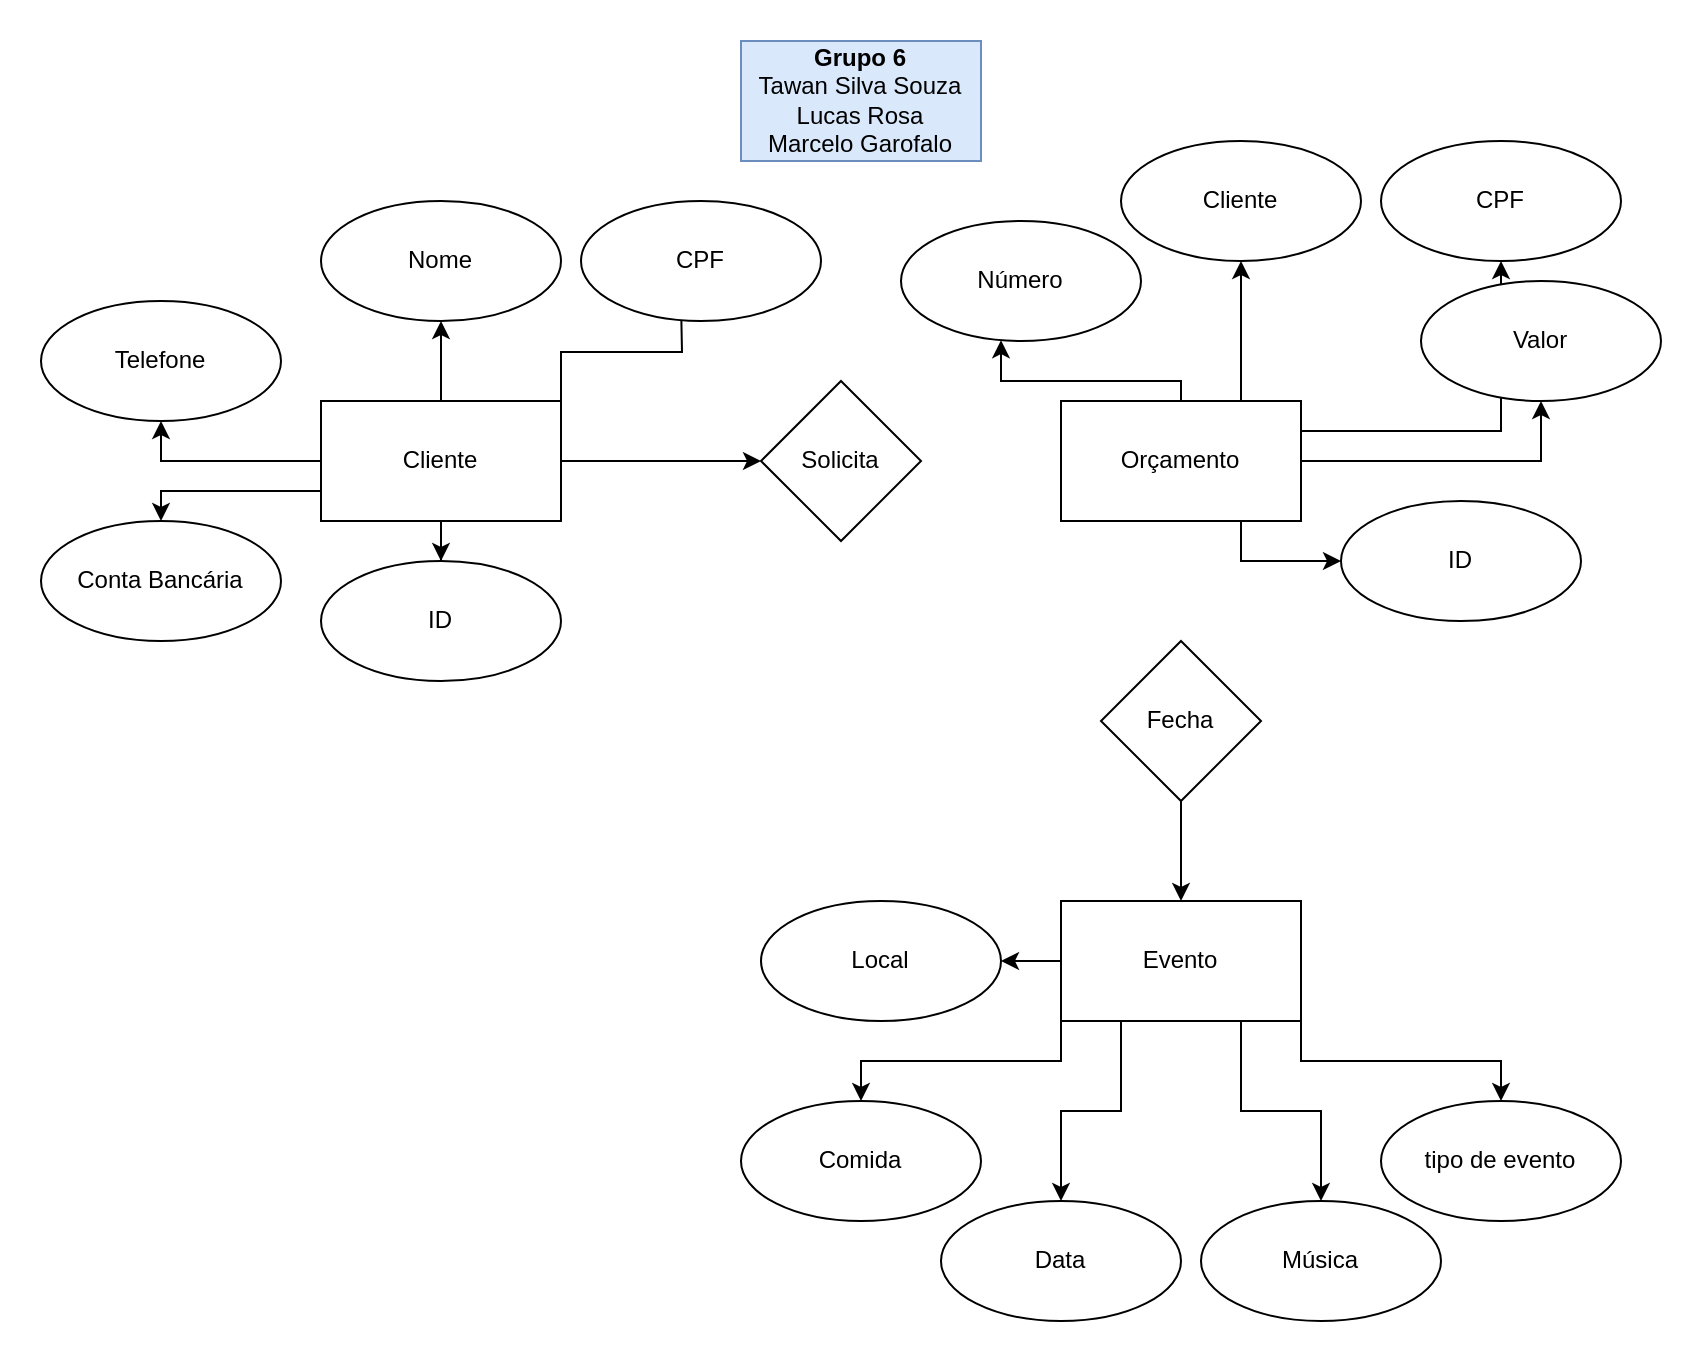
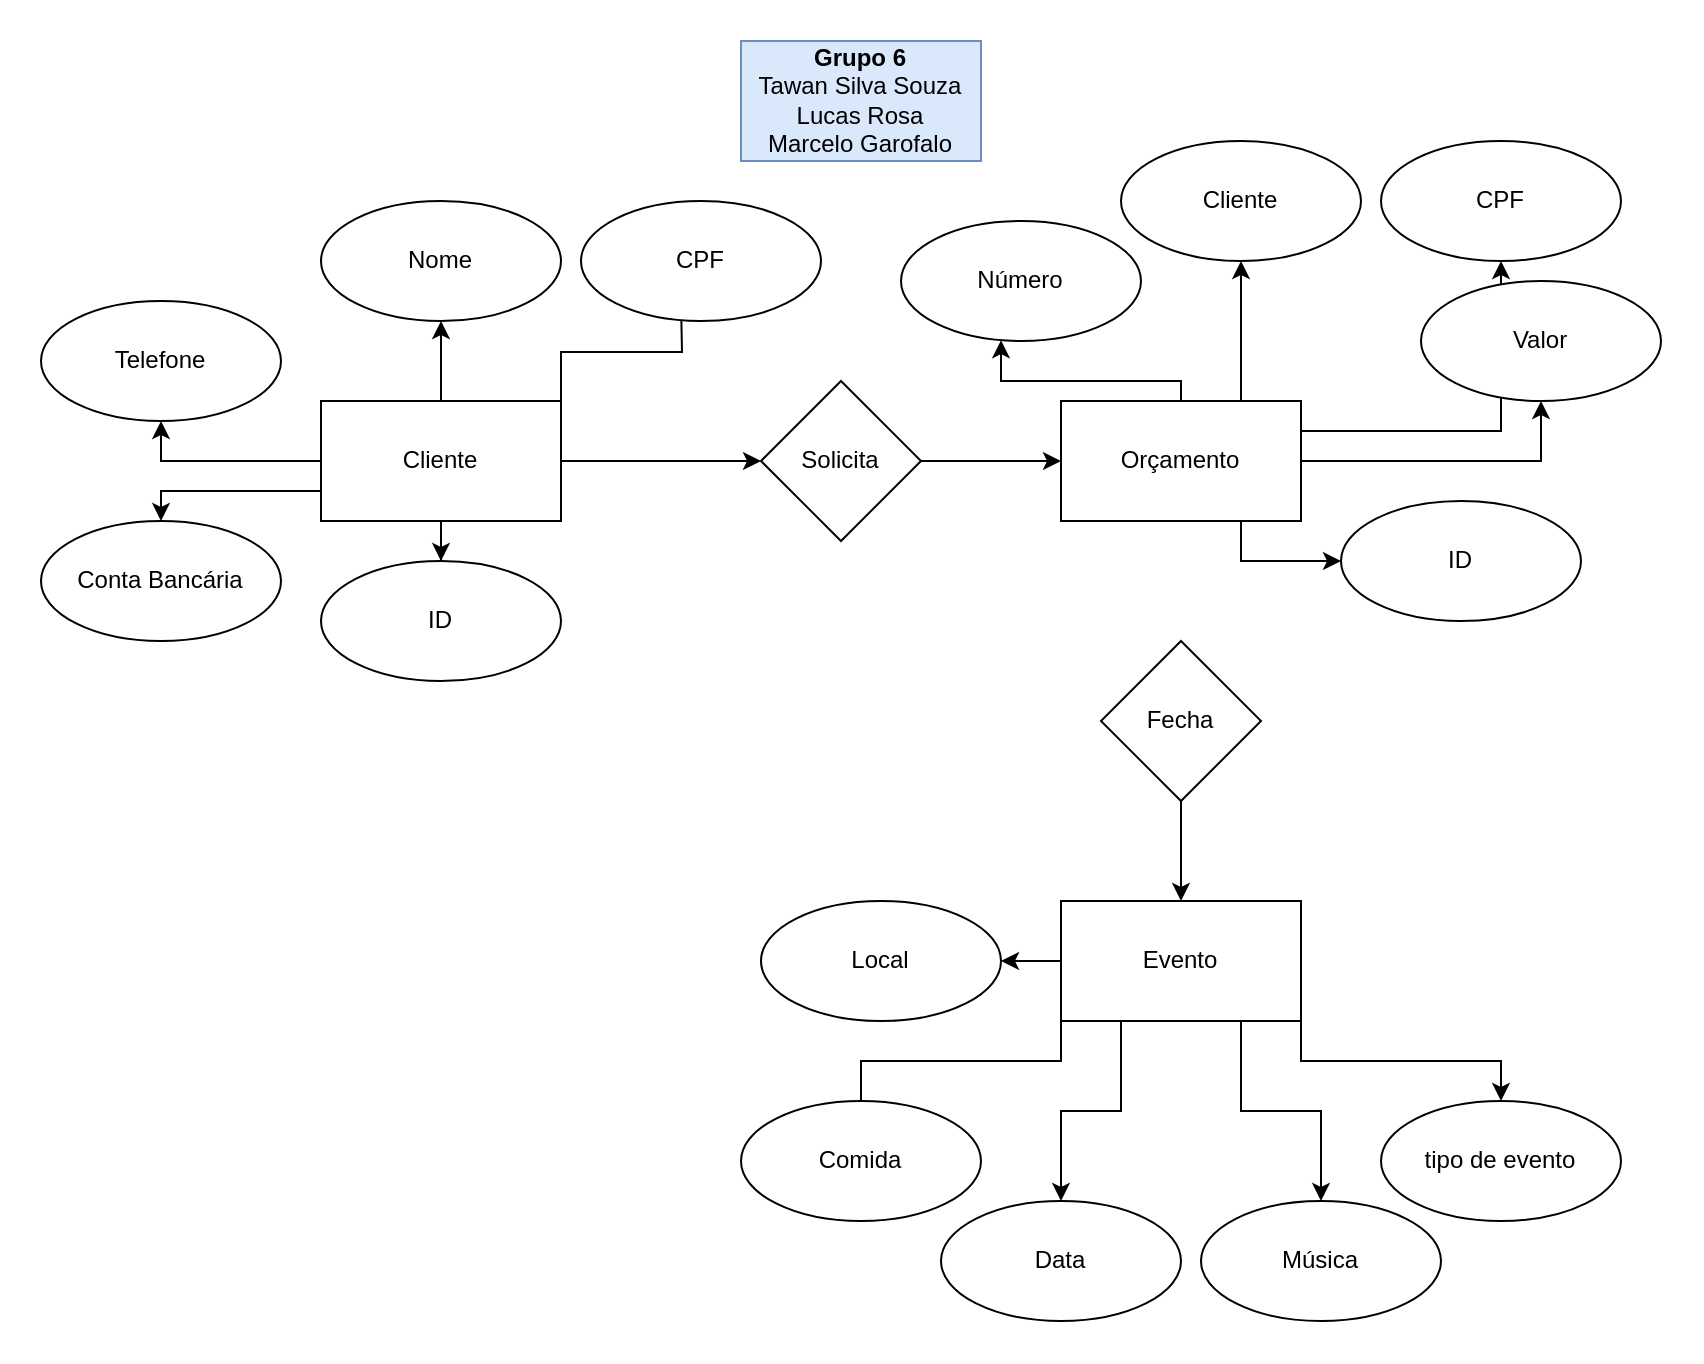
edge "Solicita" -> "Orçamento": added
edge "Evento" -> "Comida": arrowhead classic -> none
